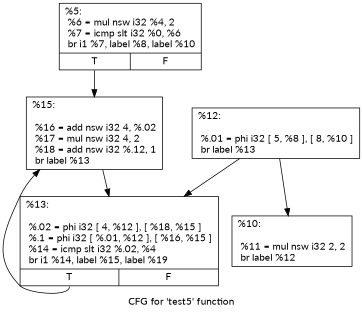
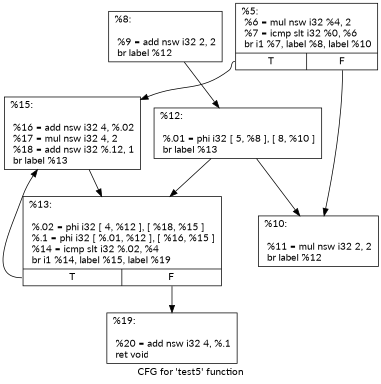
node "%8:": added
edge "%5:" -> "%10:": added
node "%19:": added
